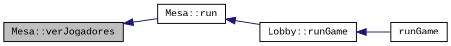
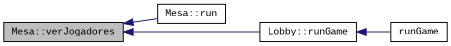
edge "Lobby::runGame" -> "Mesa::run": now "Lobby::runGame" -> "Mesa::verJogadores"
